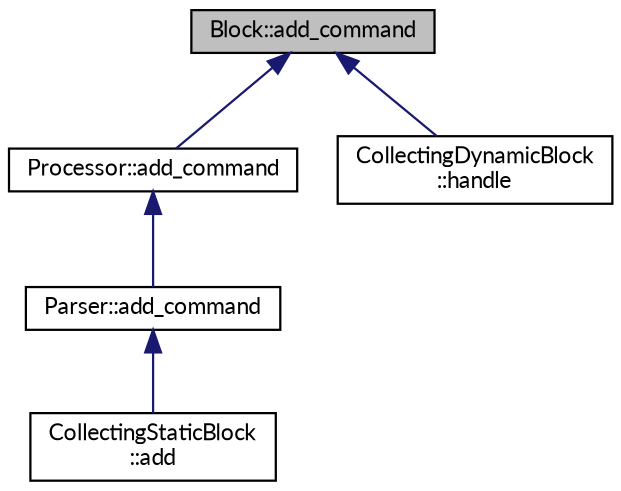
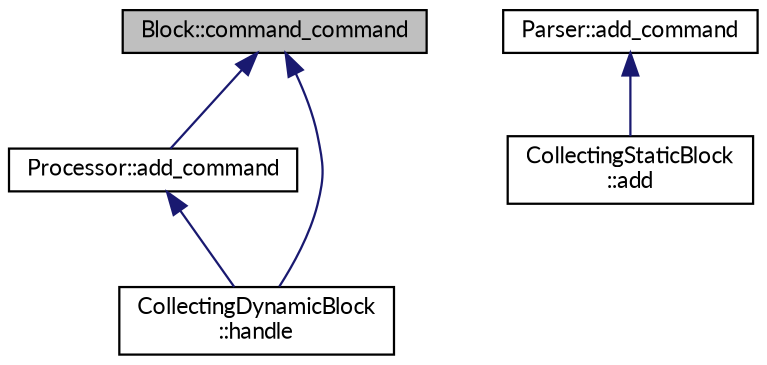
node "Block::add_command": label "Block::add_command" -> "Block::command_command"
edge "Parser::add_command" -> "Processor::add_command": now "CollectingDynamicBlock ::handle" -> "Processor::add_command"
